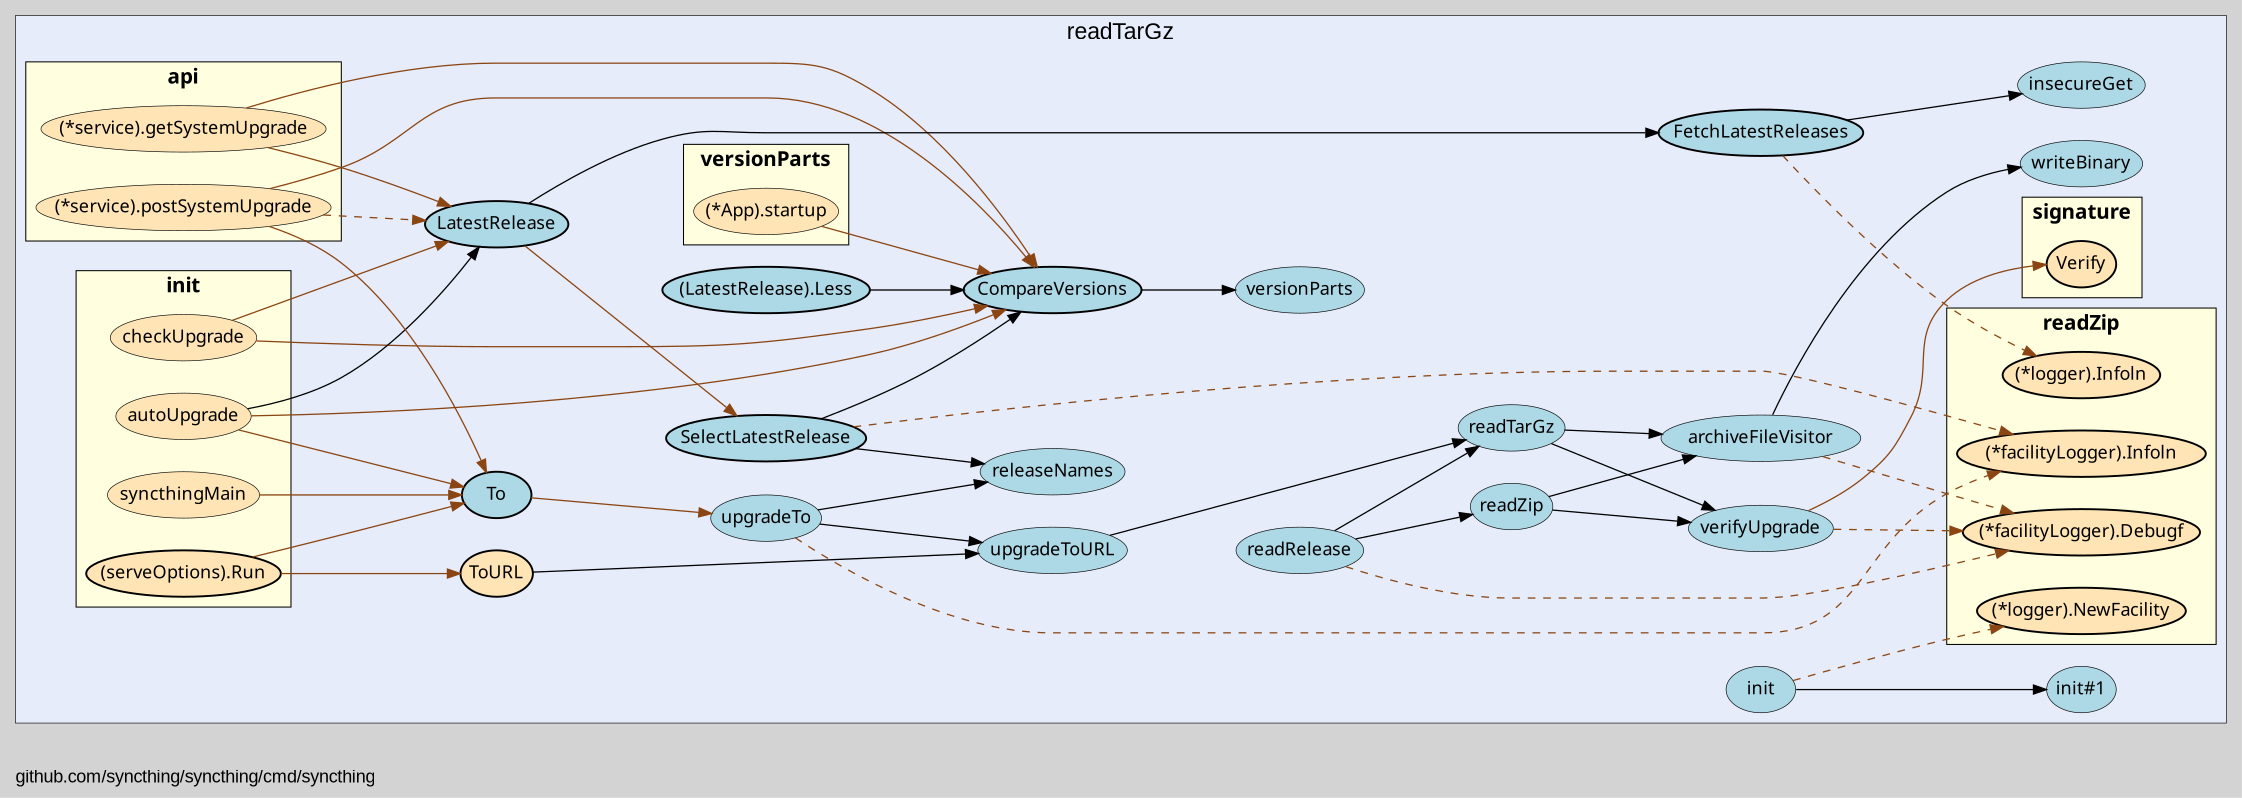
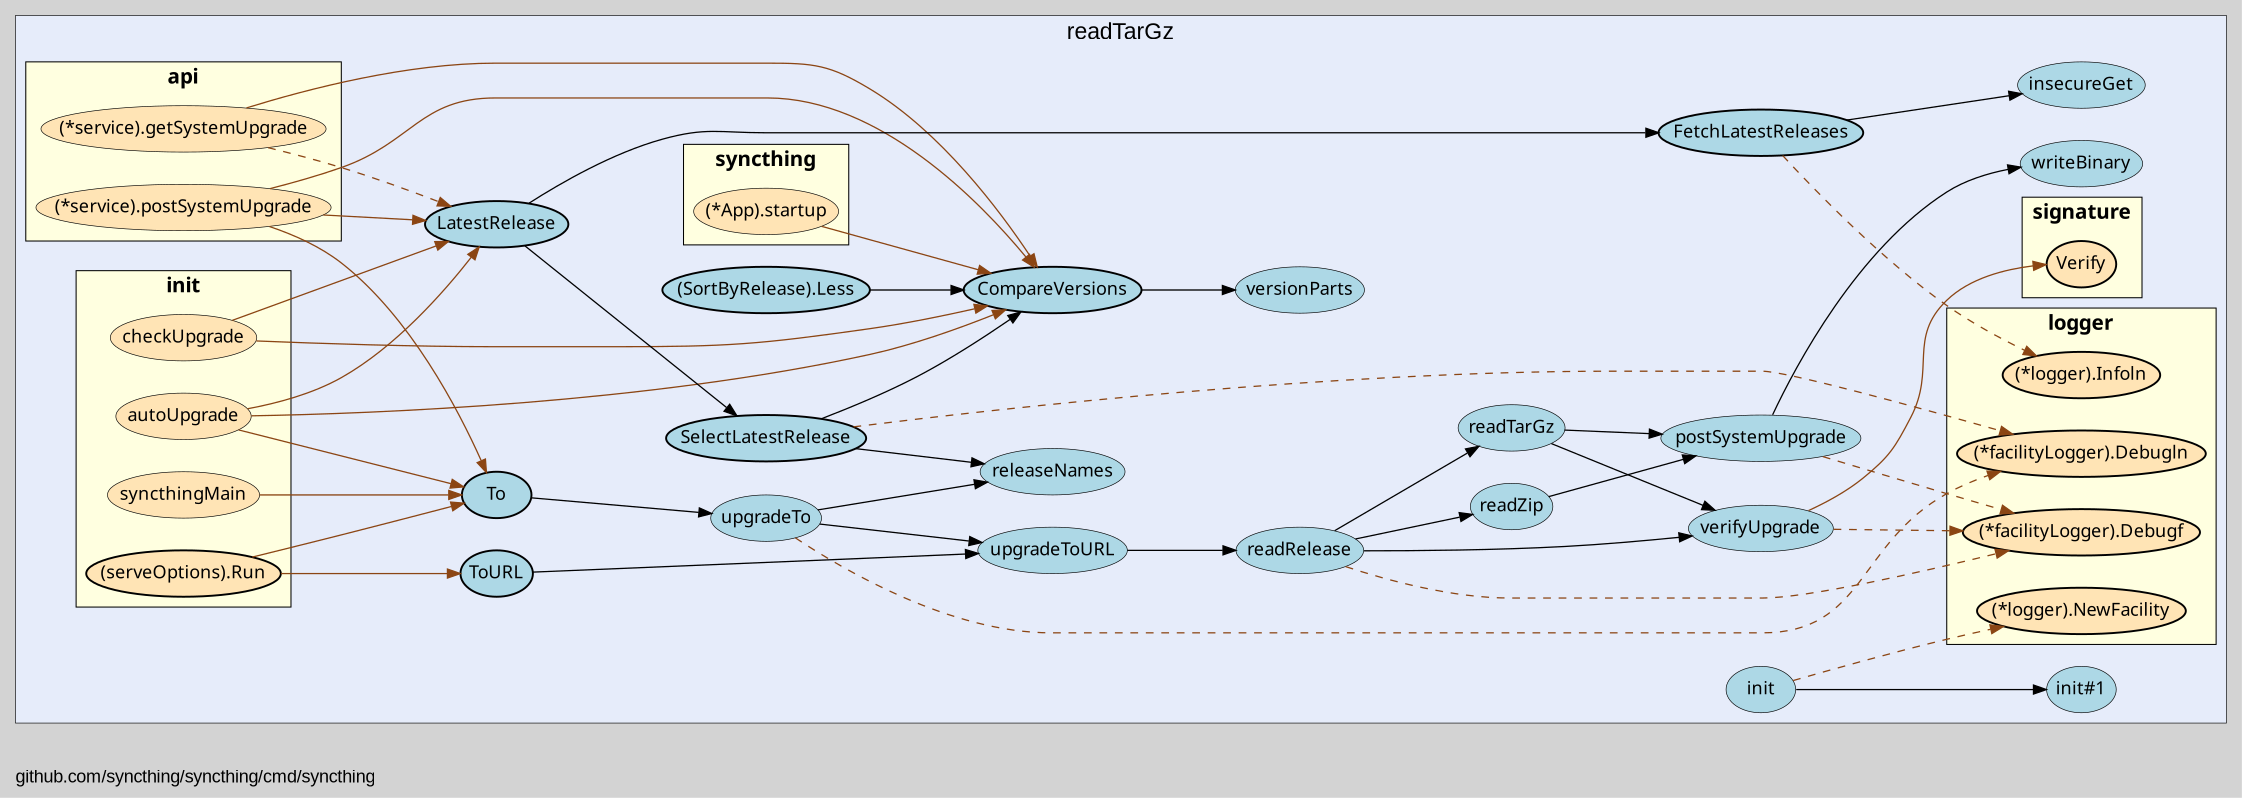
cluster "versionParts": label "versionParts" -> "syncthing"
edge "(*service).getSystemUpgrade" -> "LatestRelease": style solid -> dashed
edge "(*service).postSystemUpgrade" -> "LatestRelease": style dashed -> solid
node "(LatestRelease).Less": label "(LatestRelease).Less" -> "(SortByRelease).Less"
cluster "readZip": label "readZip" -> "logger"
edge "LatestRelease" -> "SelectLatestRelease": color saddlebrown -> black
edge "autoUpgrade" -> "LatestRelease": color black -> saddlebrown
node "archiveFileVisitor": label "archiveFileVisitor" -> "postSystemUpgrade"
node "(*facilityLogger).Infoln": label "(*facilityLogger).Infoln" -> "(*facilityLogger).Debugln"
edge "upgradeToURL" -> "readTarGz": now "upgradeToURL" -> "readRelease"
edge "To" -> "upgradeTo": color saddlebrown -> black
edge "readZip" -> "verifyUpgrade": now "readRelease" -> "verifyUpgrade"
node "ToURL": fillcolor moccasin -> lightblue
